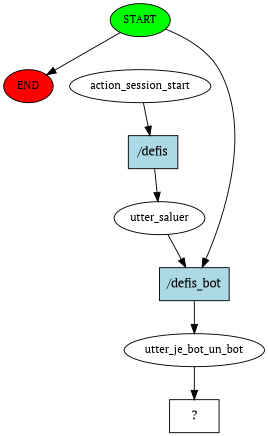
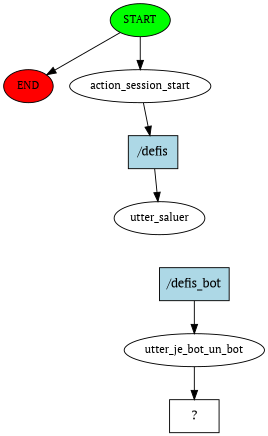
edge "START" -> "/defis_bot": now "START" -> "action_session_start"
edge "utter_saluer" -> "/defis_bot": removed
